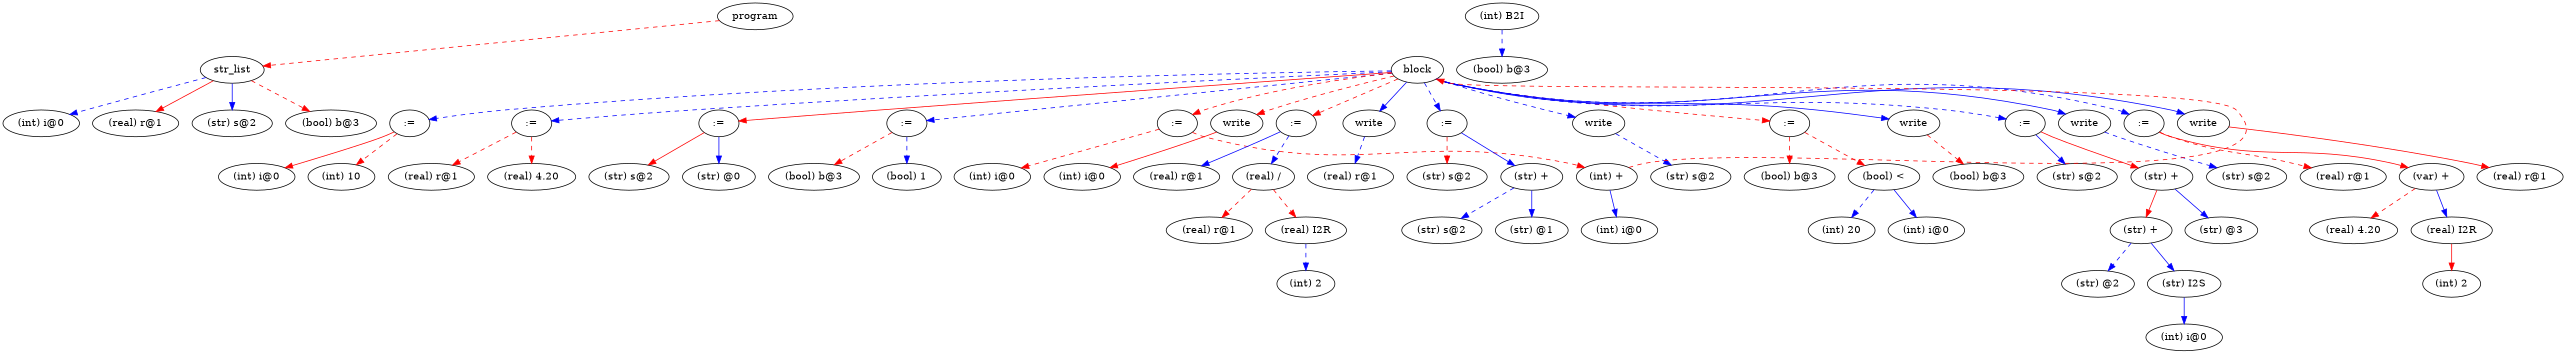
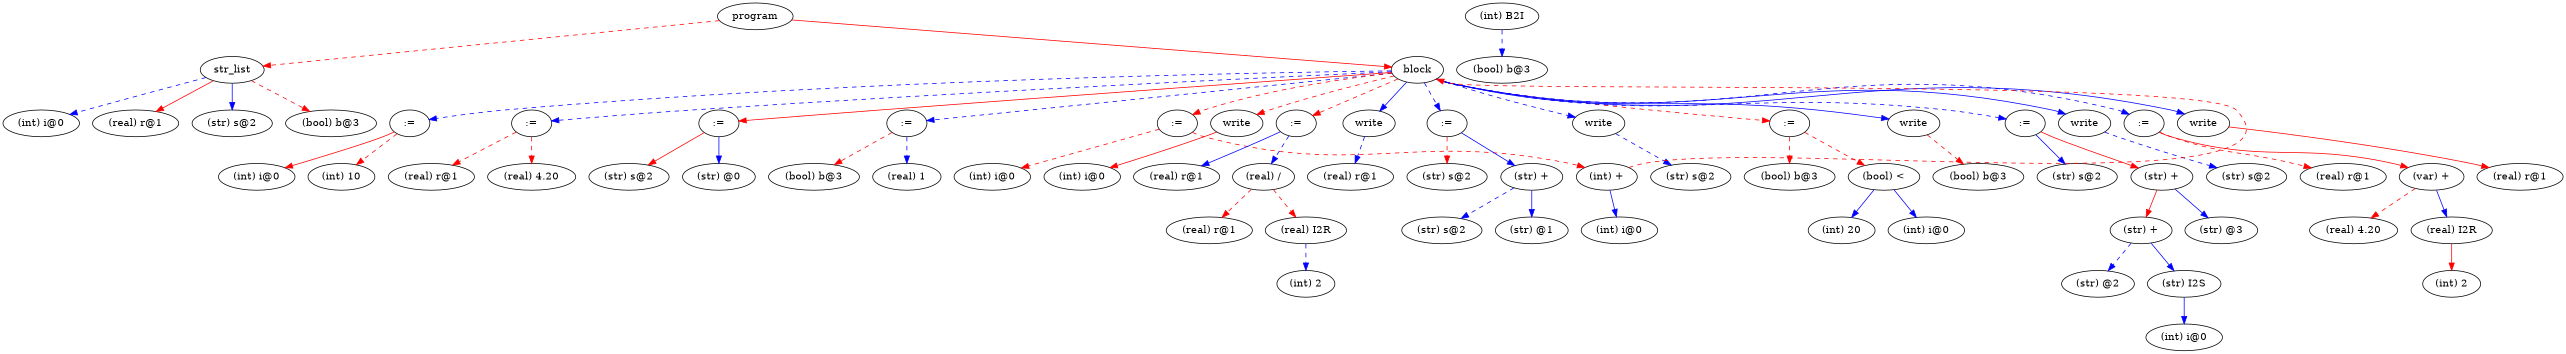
edge "program" -> "block": added
node "(bool) 1": label "(bool) 1" -> "(real) 1"
edge "(bool) <" -> "(int) 20": style dashed -> solid
